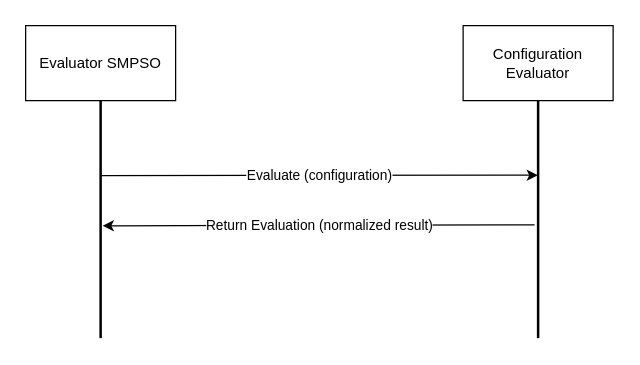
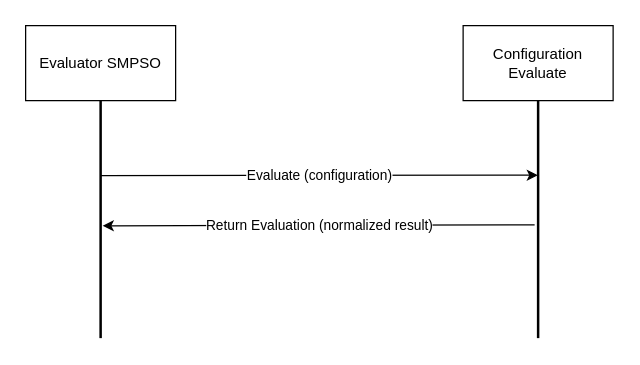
node "Configuration Evaluator": label "Configuration Evaluator" -> "Configuration Evaluate"
